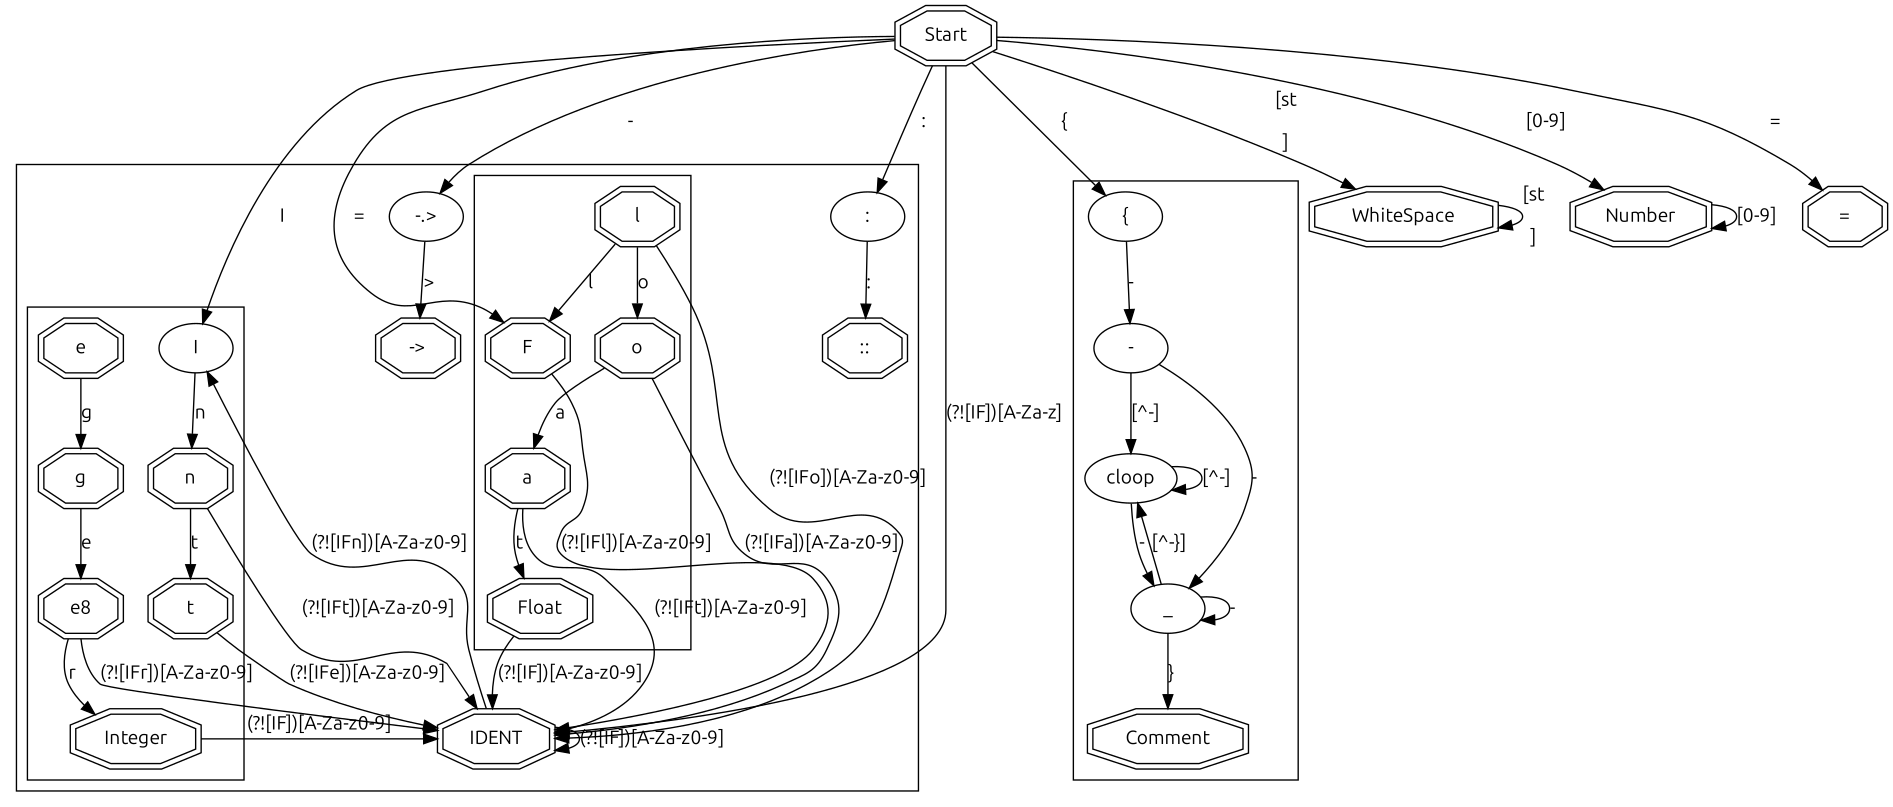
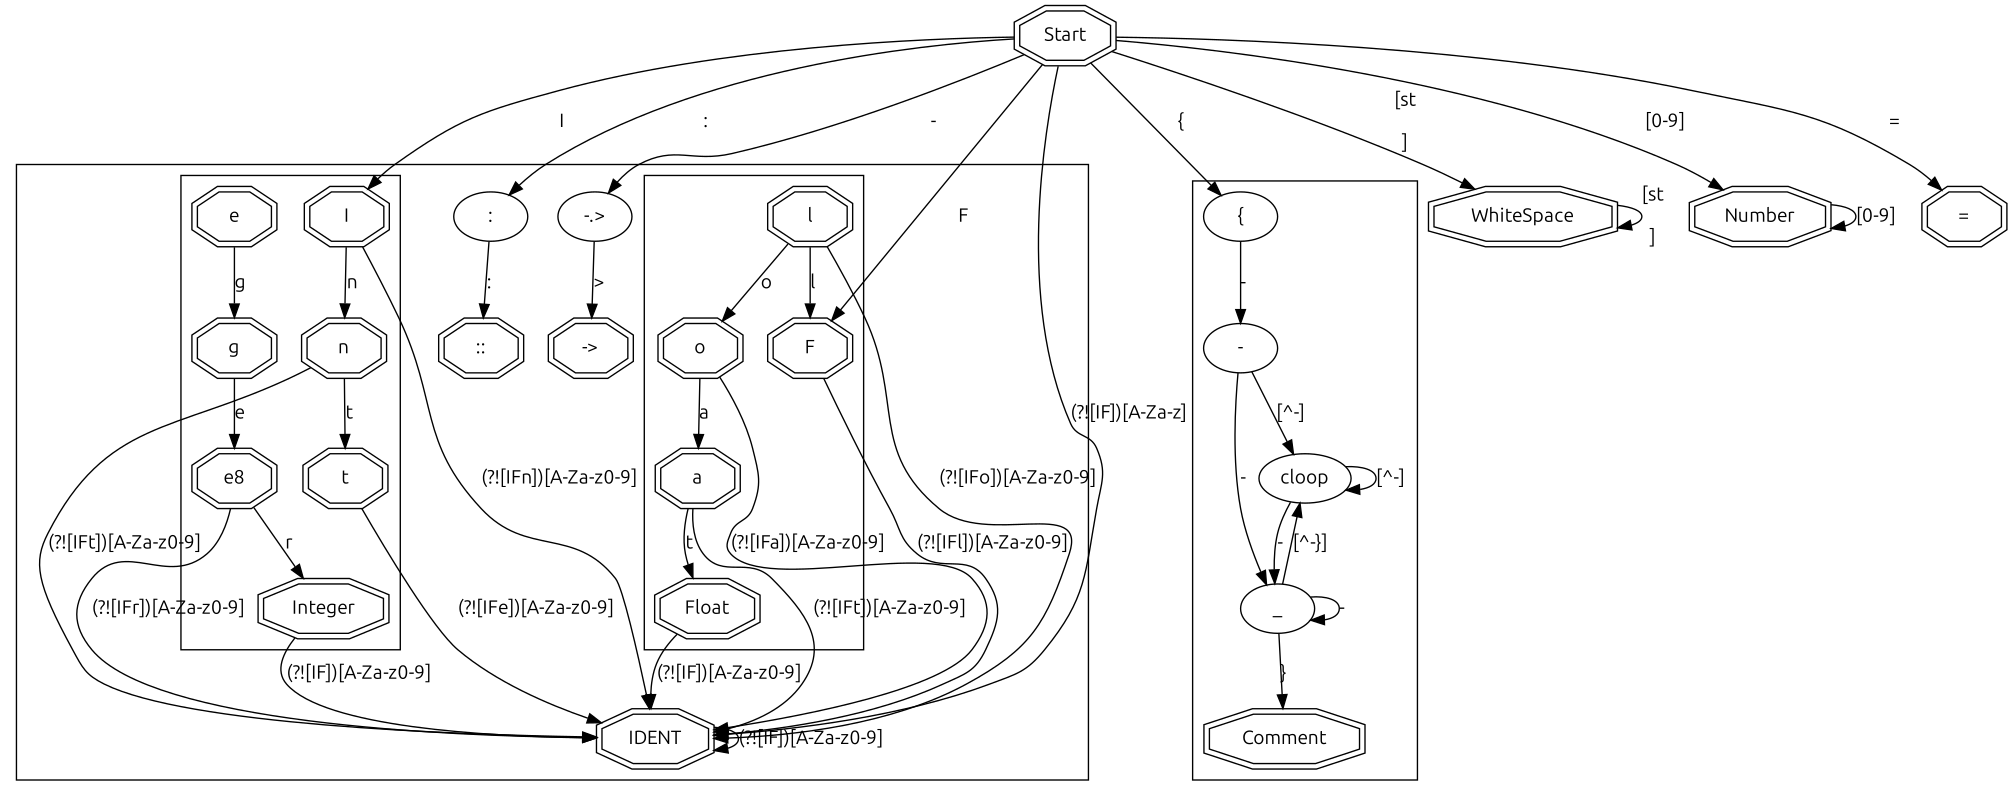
edge "Start" -> "F": label "=" -> "F"
node "I": shape ellipse -> doubleoctagon
edge "IDENT" -> "I": reversed
